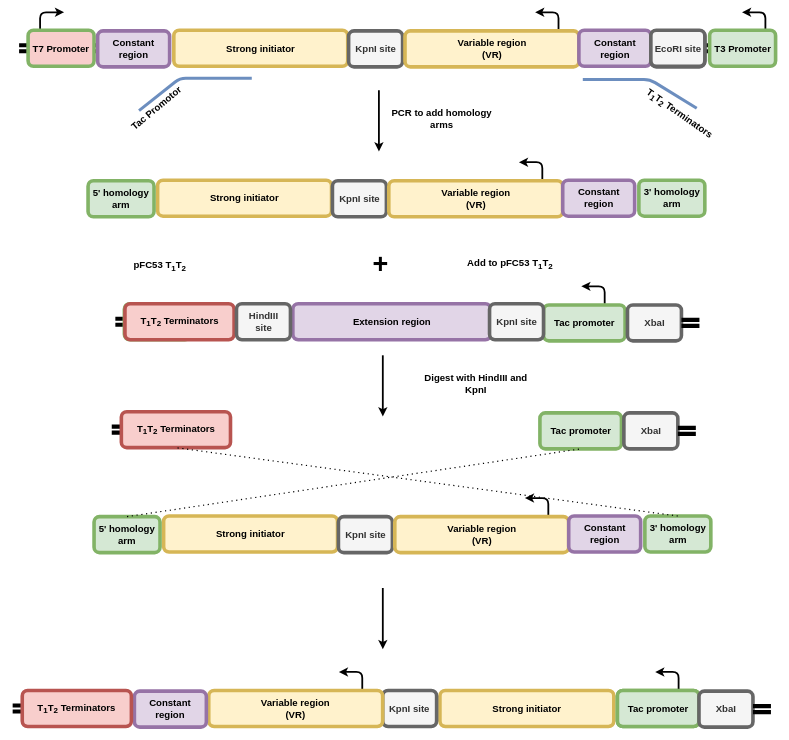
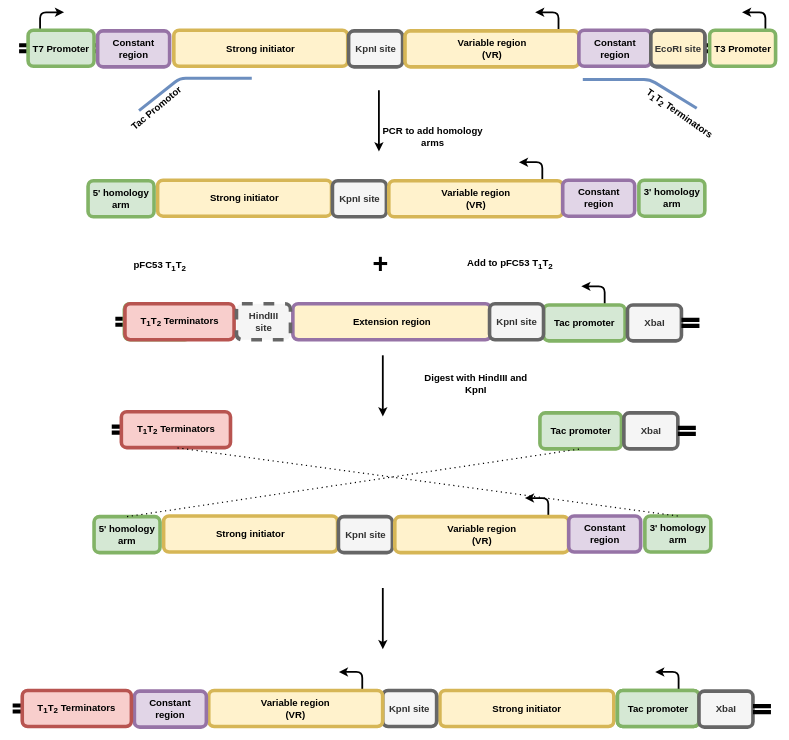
node "T7 Promoter": fillcolor #f8cecc -> #d5e8d4
node "EcoRI site": fillcolor #f5f5f5 -> #fff2cc
node "T3 Promoter": fillcolor #d5e8d4 -> #fff2cc
node "PCR to add homology arms": moved (442, 119) -> (433, 137)
node "HindIII site": style solid -> dashed
node "Extension region": fillcolor #e1d5e7 -> #fff2cc
